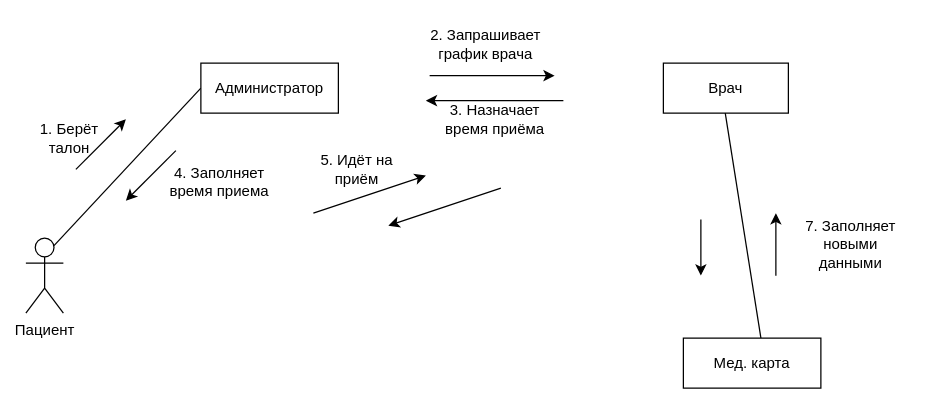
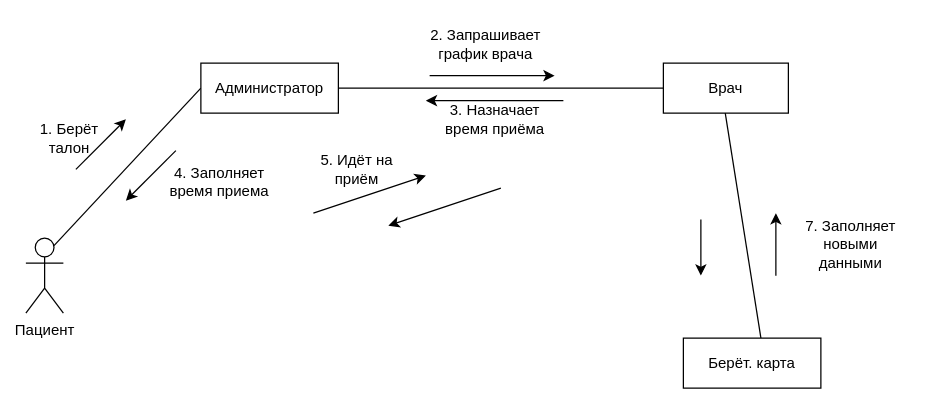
edge "Администратор" -- "Врач": added
node "Мед. карта": label "Мед. карта" -> "Берёт. карта"
